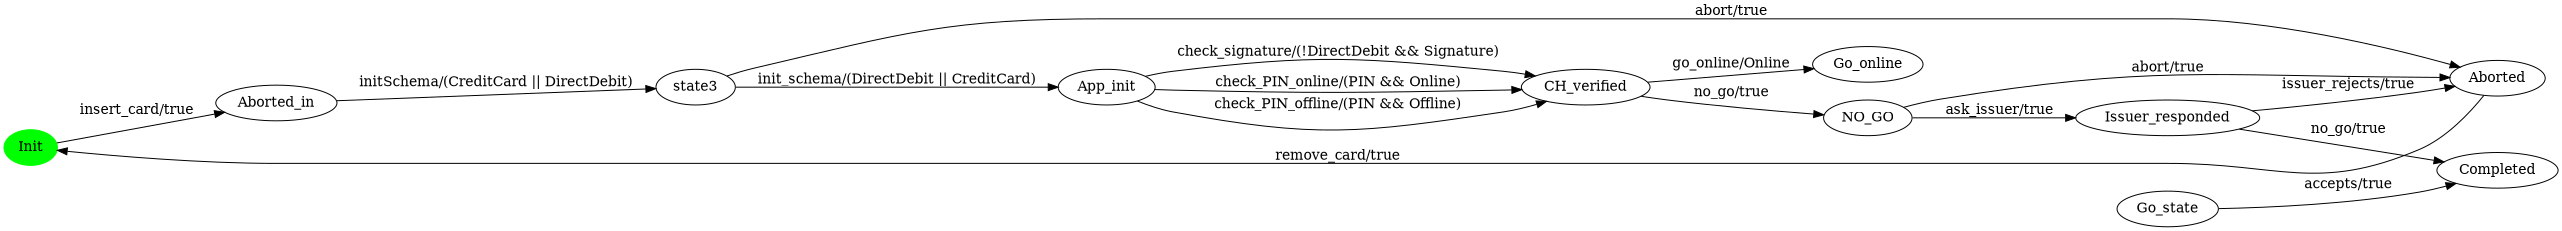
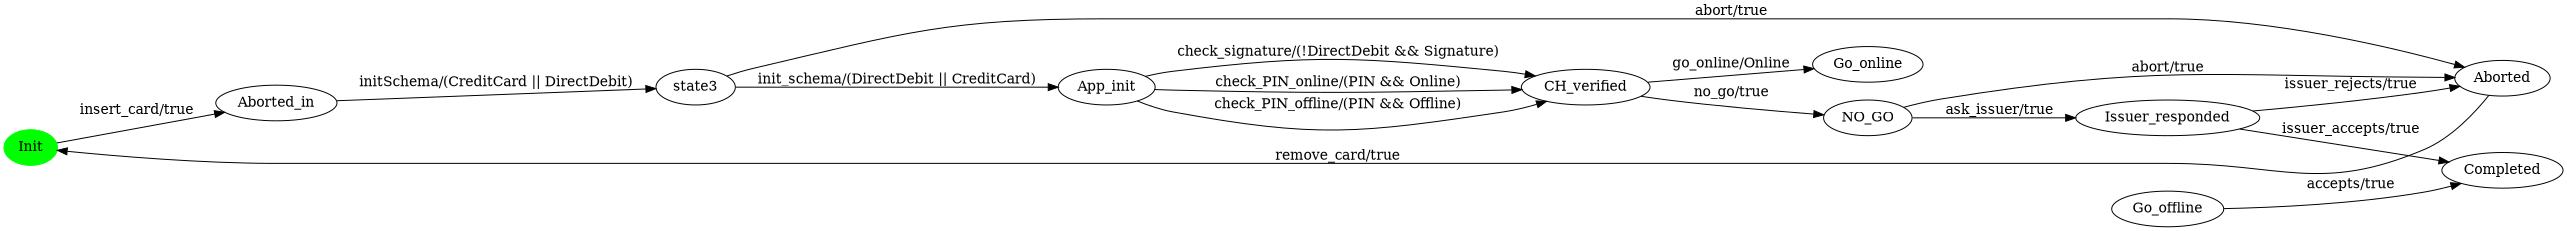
edge "Issuer_responded" -> "Completed": label " no_go/true " -> " issuer_accepts/true "
node "Go_state": label "Go_state" -> "Go_offline"
